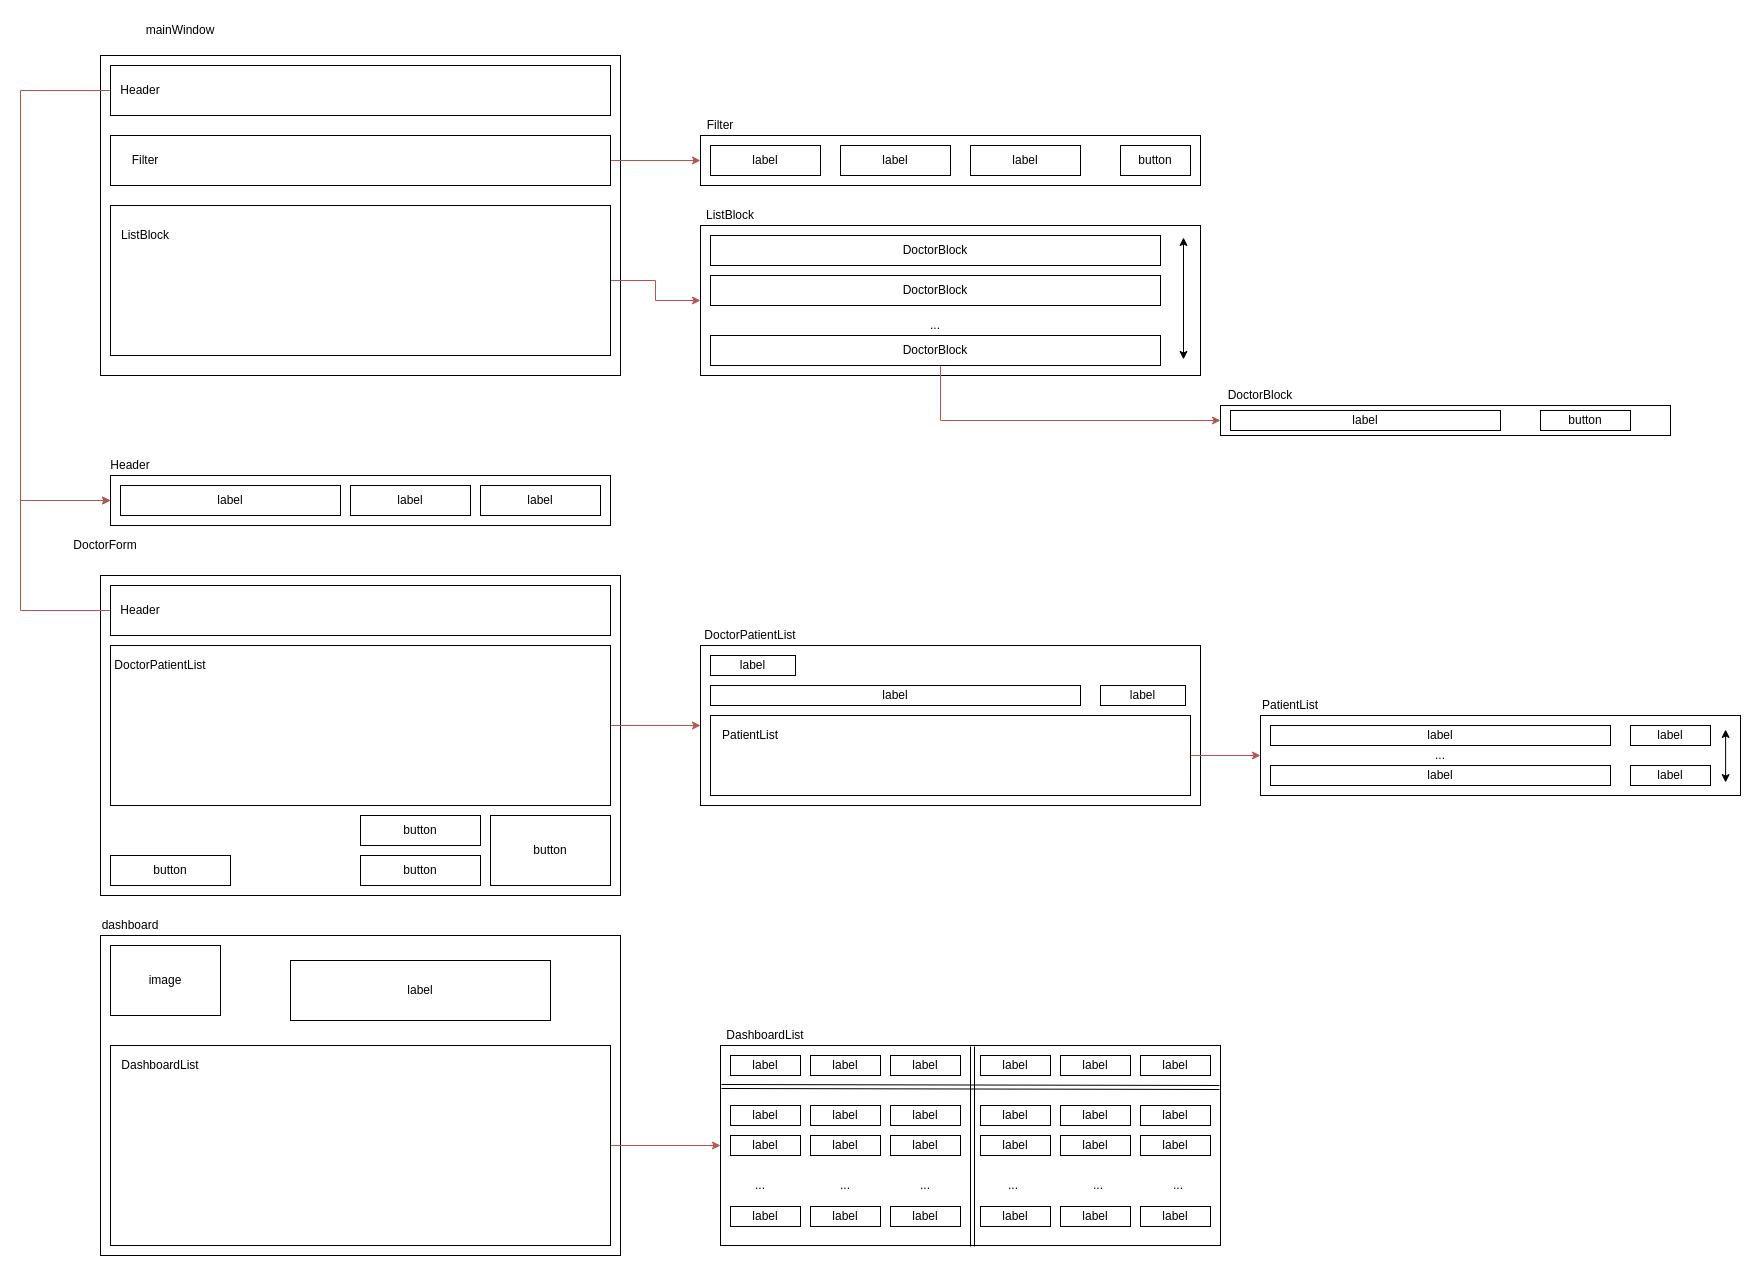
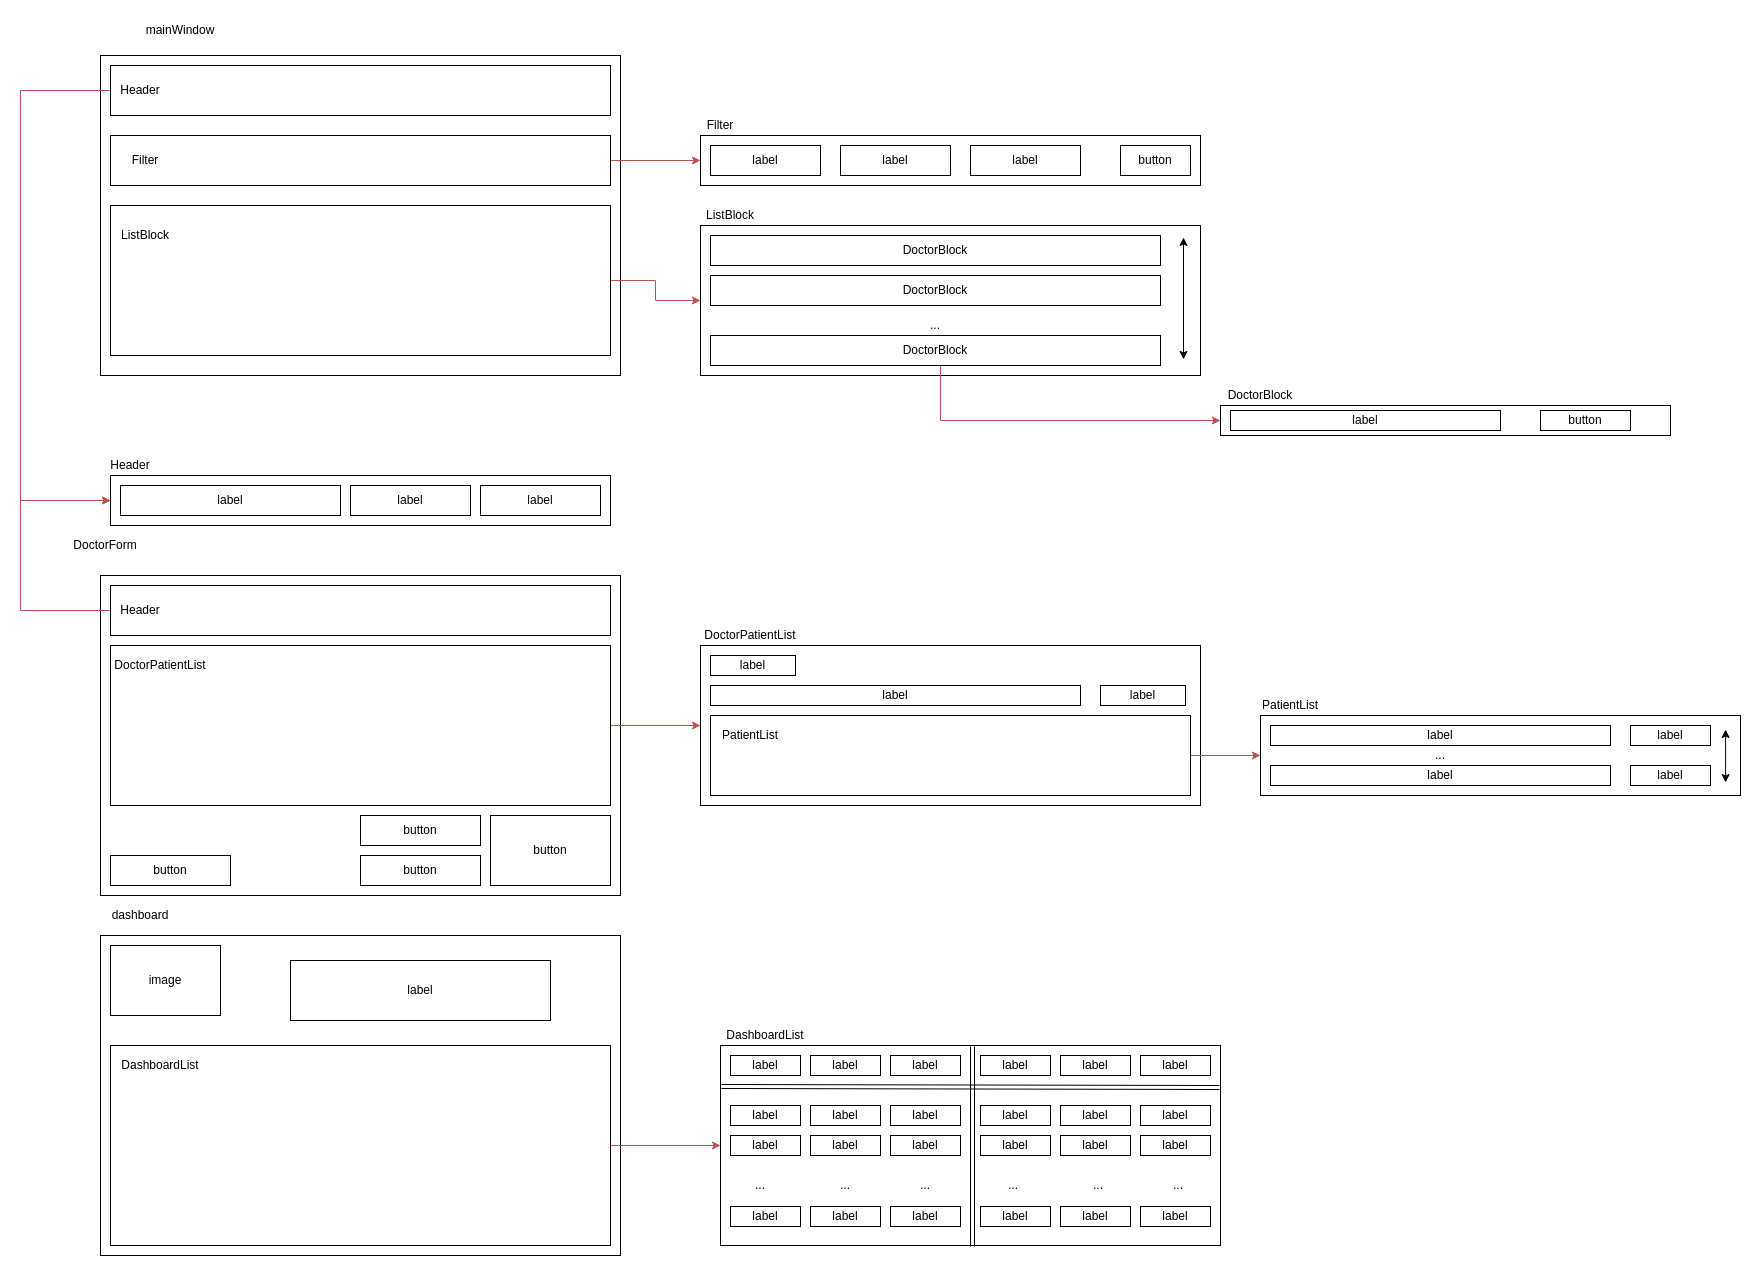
node "dashboard": moved (131, 926) -> (141, 916)
